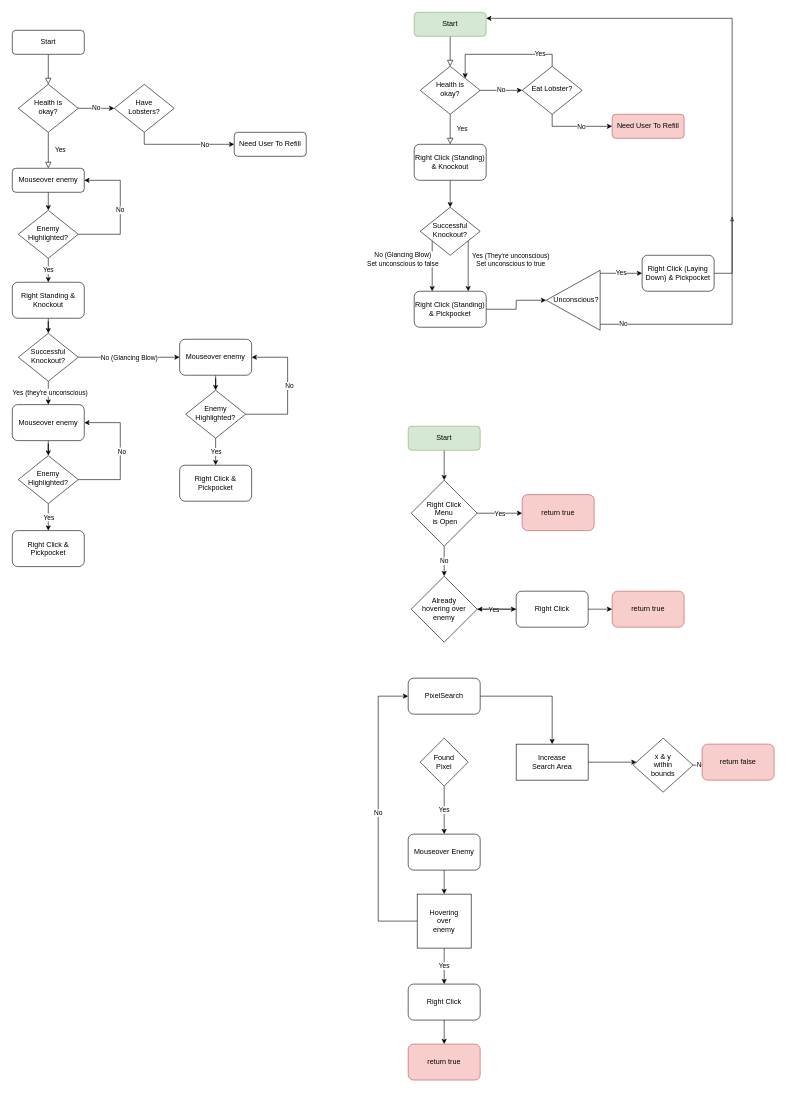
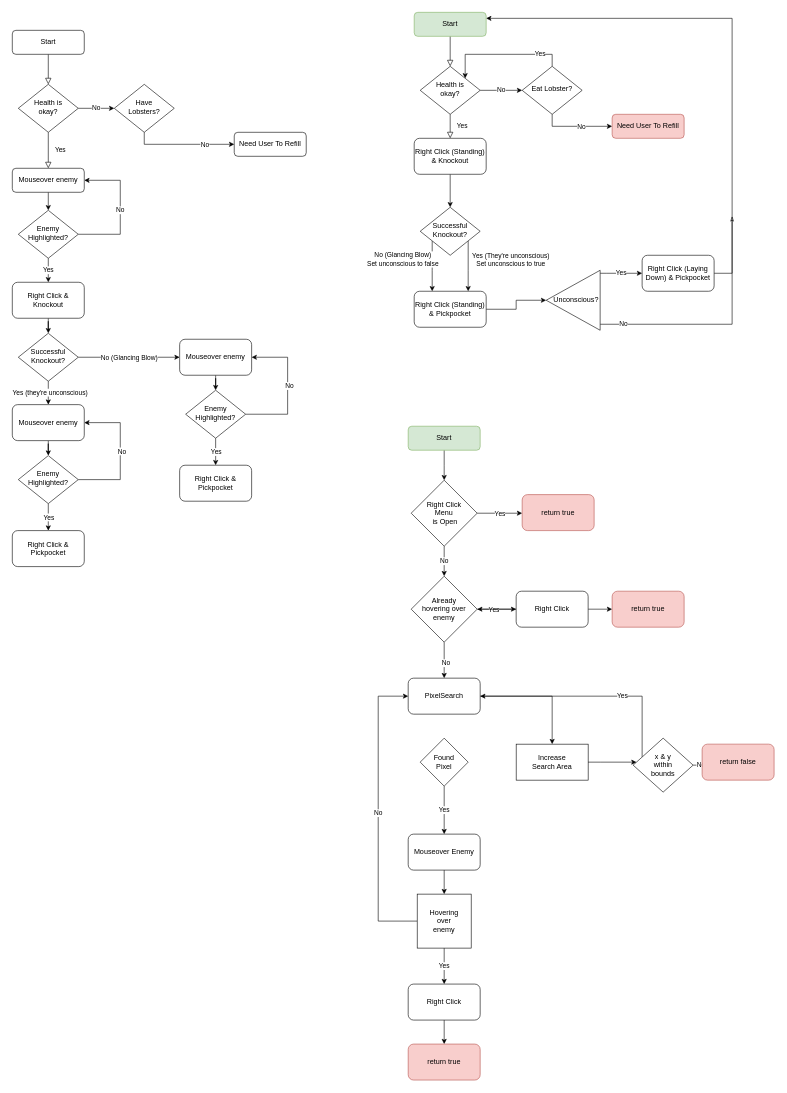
node "Right Click (Standing) & Knockout": moved (450, 162) -> (450, 156)
node "Right Standing & Knockout": label "Right Standing & Knockout" -> "Right Click & Knockout"
edge "Already hovering over enemy" -> "PixelSearch": added, label "No"
edge "x & y within bounds" -> "PixelSearch": added, label "Yes"
